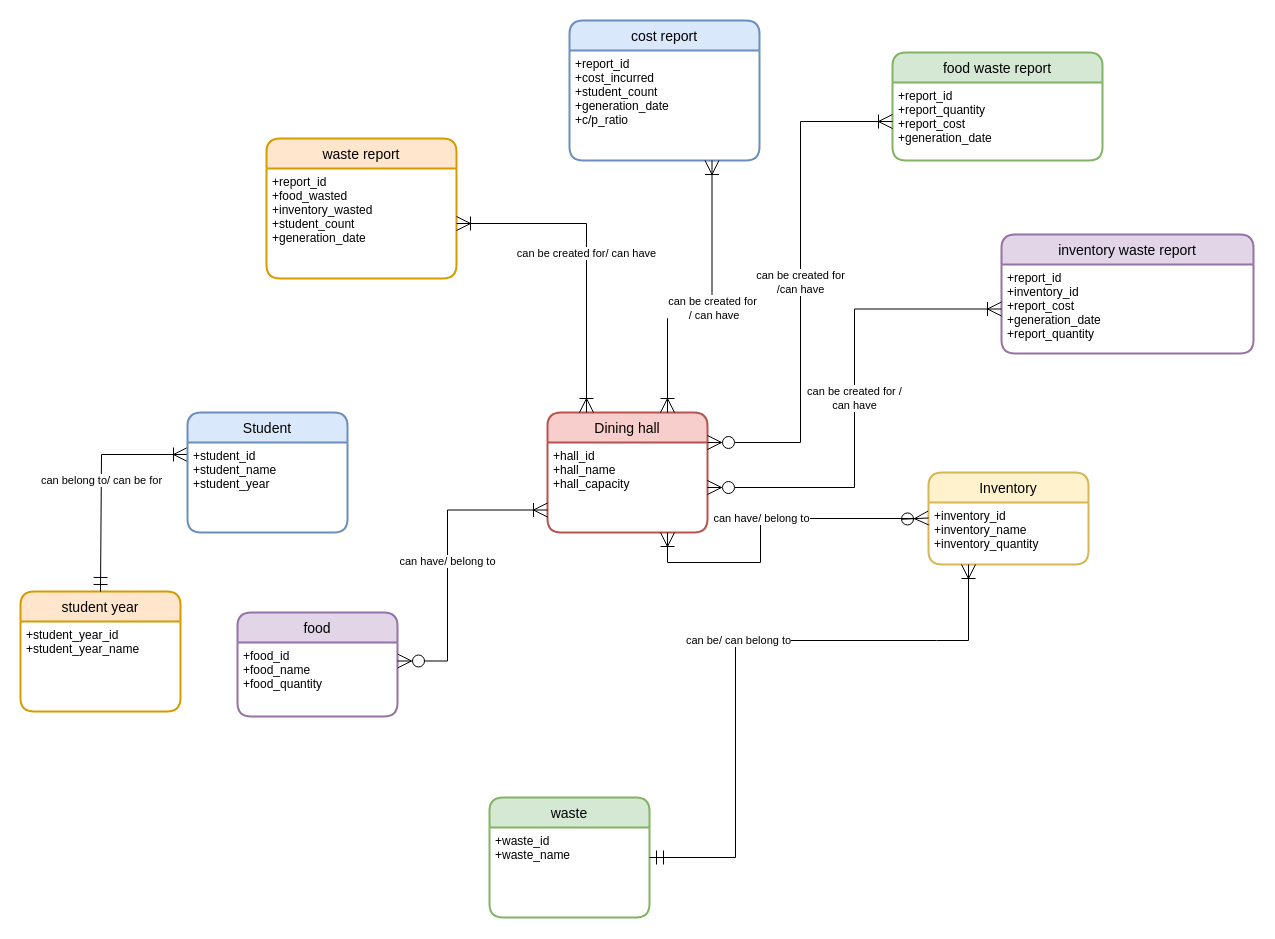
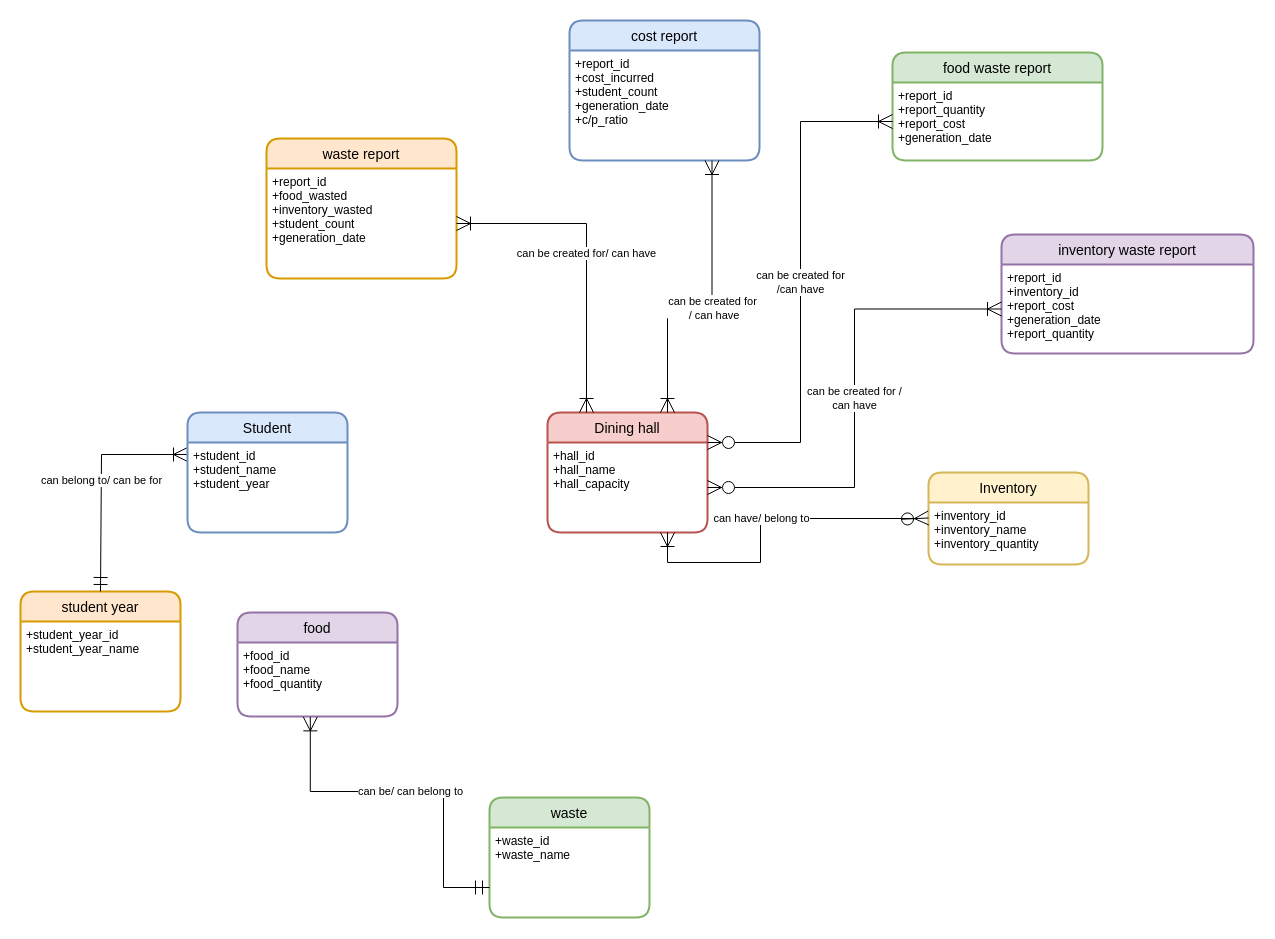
edge "+hall_id +hall_name +hall_capacity" -- "+food_id +food_name +food_quantity": removed, label "can have/ belong to"
edge "+inventory_id +inventory_name +inventory_quantity" -- "waste": removed, label "can be/ can belong to"
edge "+food_id +food_name +food_quantity" -- "waste": added, label "can be/ can belong to"
